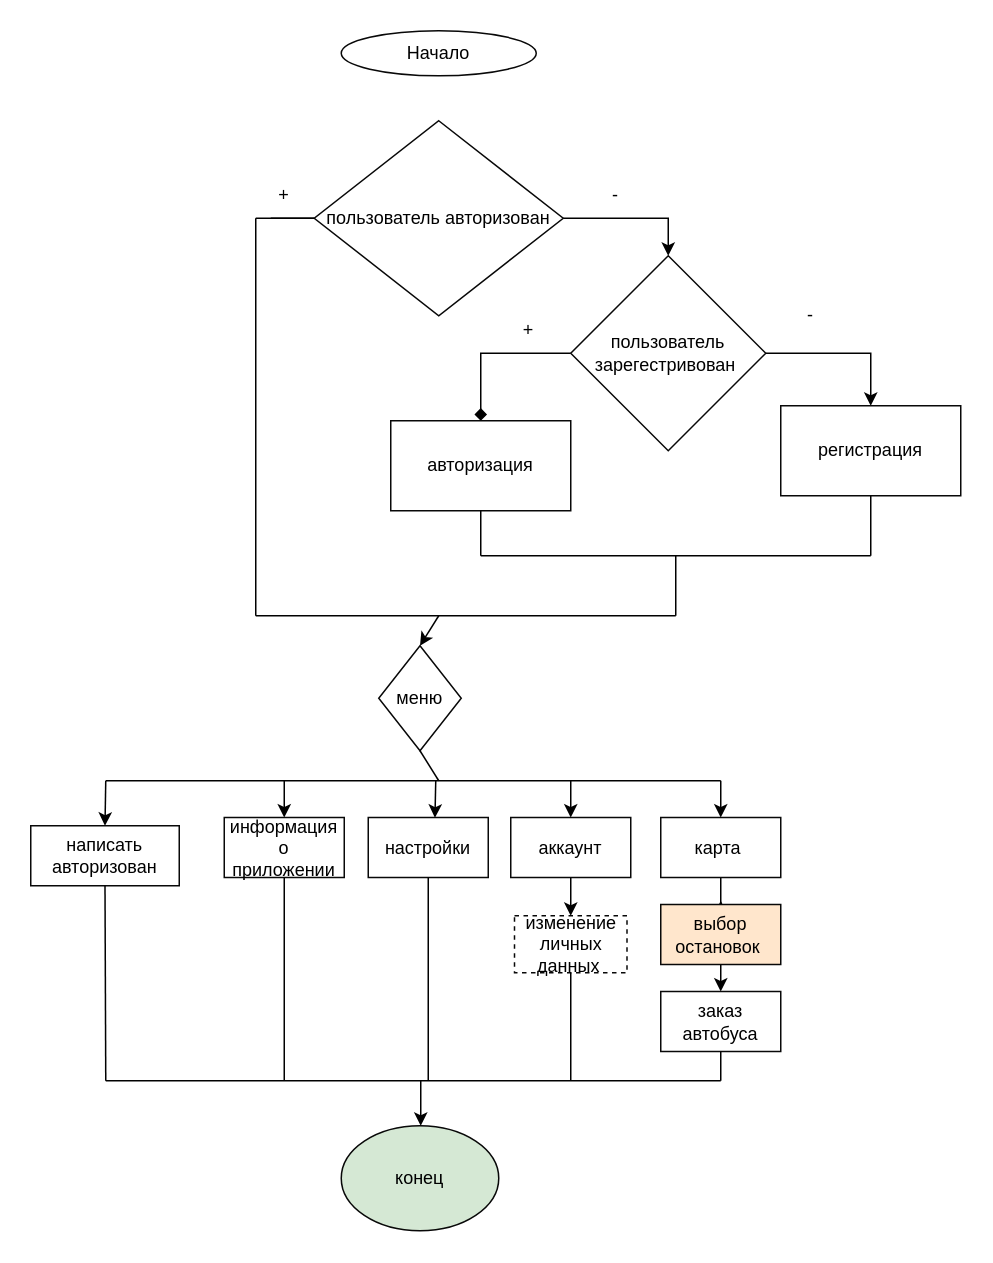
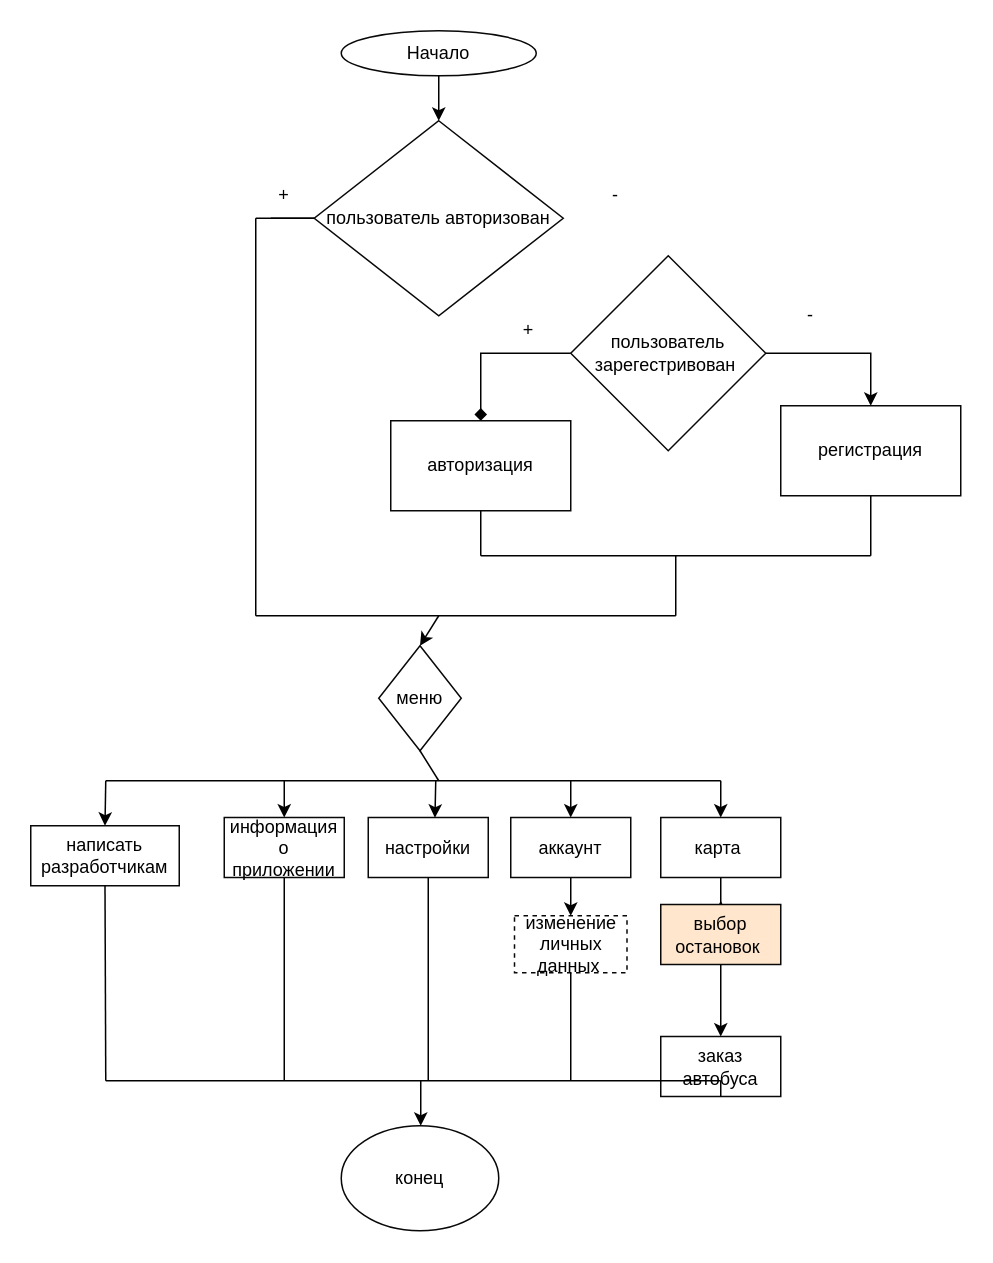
edge "Начало" -> "пользователь авторизован": added
edge "пользователь авторизован" -> "пользователь зарегестривован": removed
node "написать авторизован": label "написать авторизован" -> "написать разработчикам"
node "заказ автобуса": moved (721, 1022) -> (721, 1067)
node "конец": fillcolor #d5e8d4 -> #ffffff
